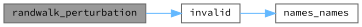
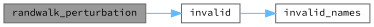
node "names_names": label "names_names" -> "invalid_names"
